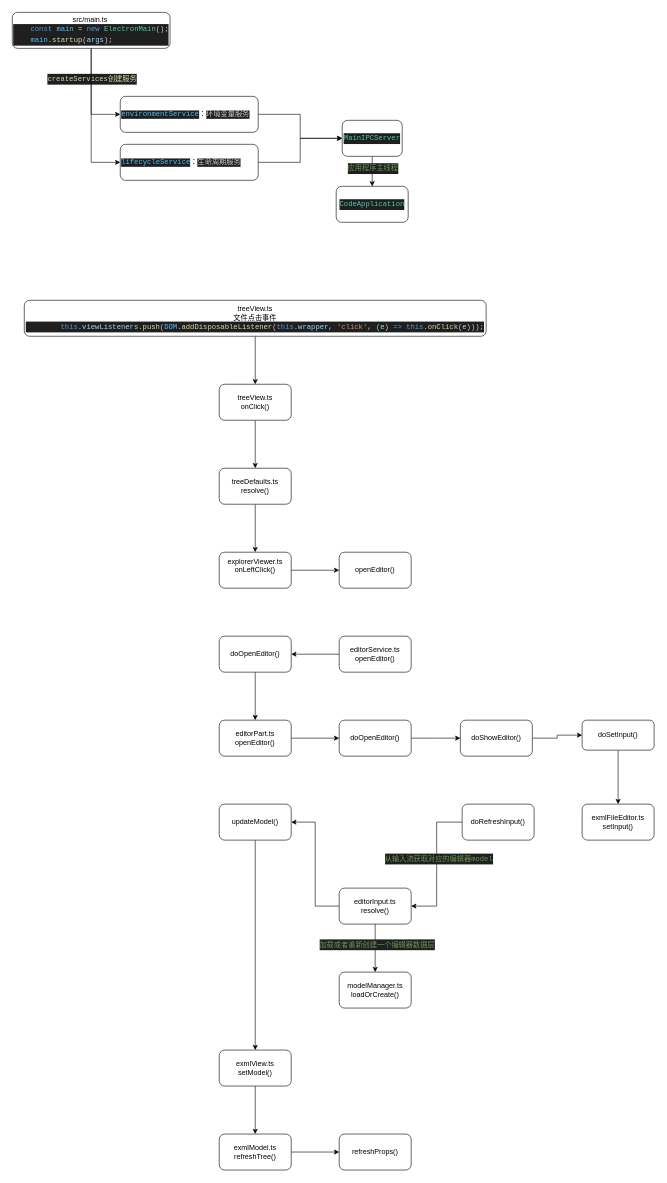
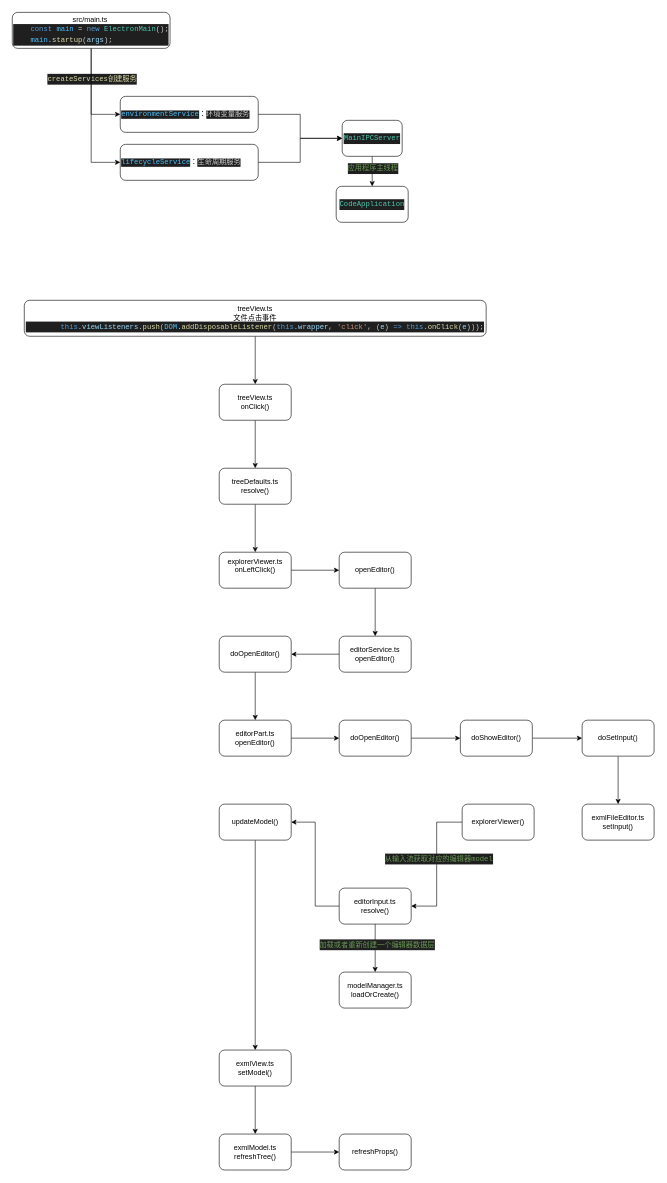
edge "openEditor()" -> "editorService.ts openEditor()": added
node "doSetInput()": size 72x30 -> 72x36
node "doRefreshInput()": label "doRefreshInput()" -> "explorerViewer()"
